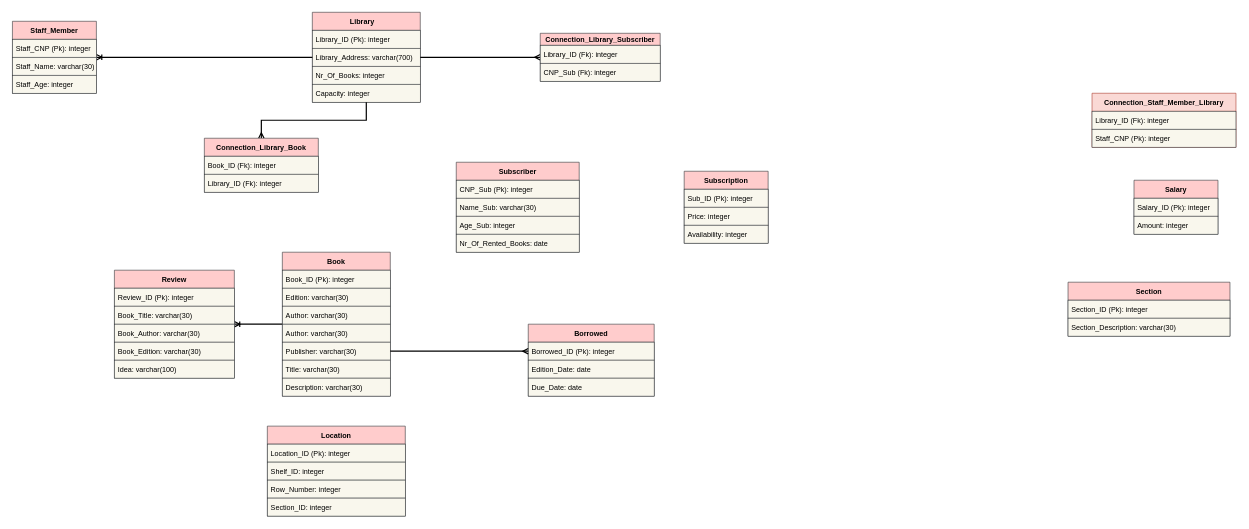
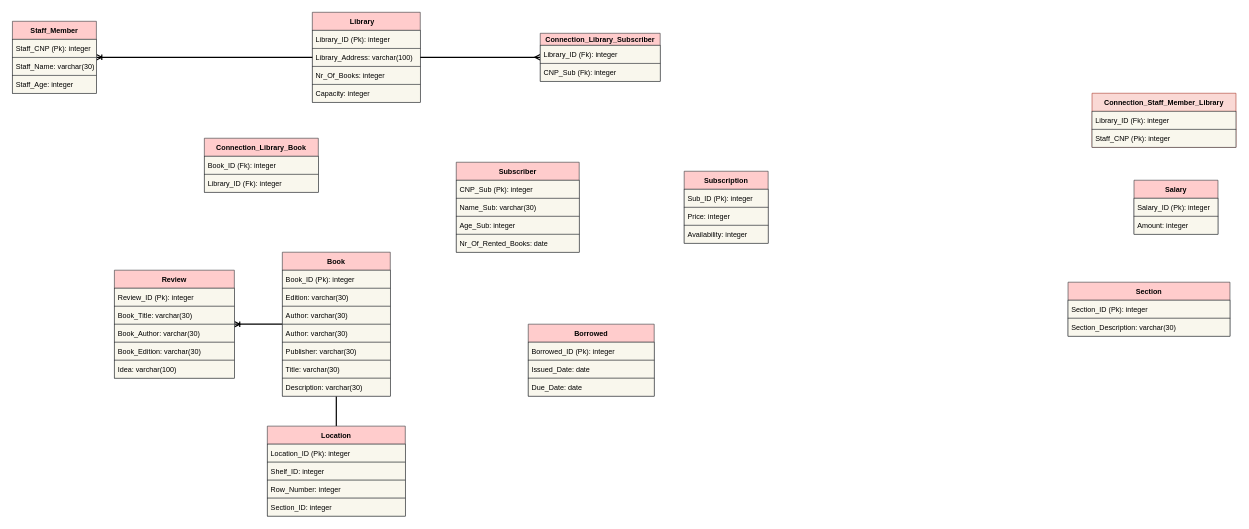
node "Library_Address: varchar(700)": label "Library_Address: varchar(700)" -> "Library_Address: varchar(100)"
edge "Library" -> "Connection_Library_Book": removed
edge "Publisher: varchar(30)" -> "Borrowed_ID (Pk): integer": removed
node "Edition_Date: date": label "Edition_Date: date" -> "Issued_Date: date"
edge "Book" -- "Location": added
